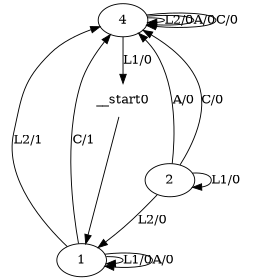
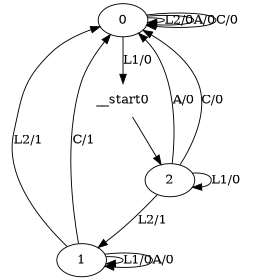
node "4": label "4" -> "0"
edge "__start0" -> "1": now "__start0" -> "2"
edge "2" -> "1": label "L2/0" -> "L2/1"
